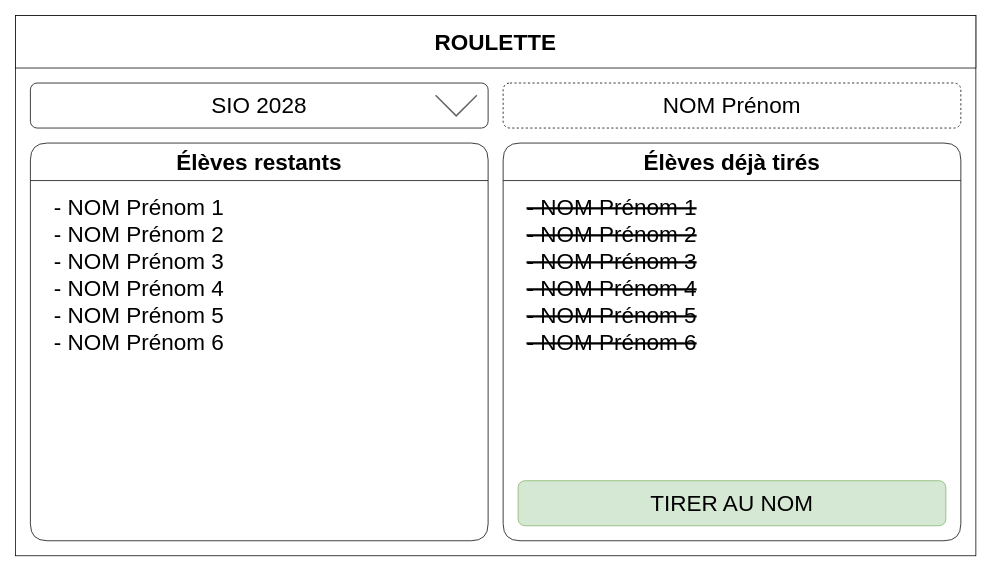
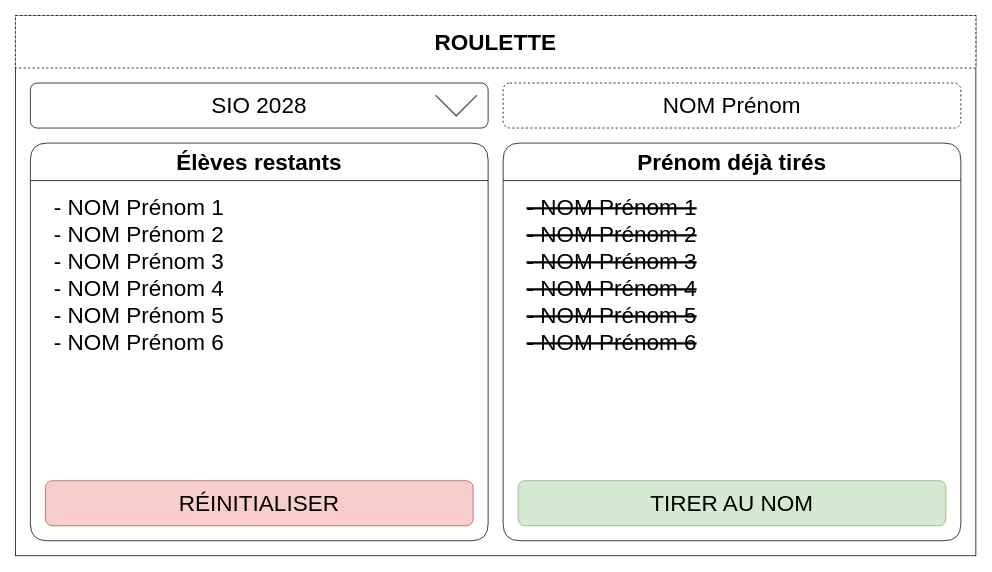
node "ROULETTE": style solid -> dashed
node "Élèves déjà tirés": label "Élèves déjà tirés" -> "Prénom déjà tirés"
node "RÉINITIALISER": added
